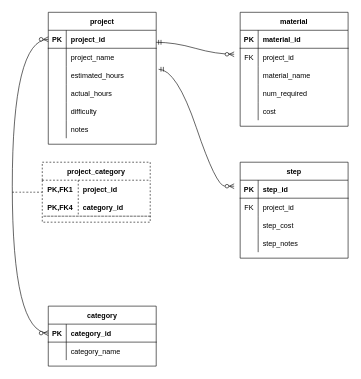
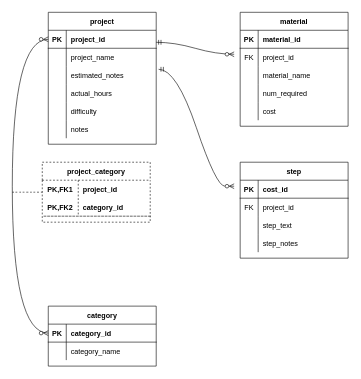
node "estimated_hours": label "estimated_hours" -> "estimated_notes"
node "step_id": label "step_id" -> "cost_id"
node "PK,FK4": label "PK,FK4" -> "PK,FK2"
node "step_cost": label "step_cost" -> "step_text"
